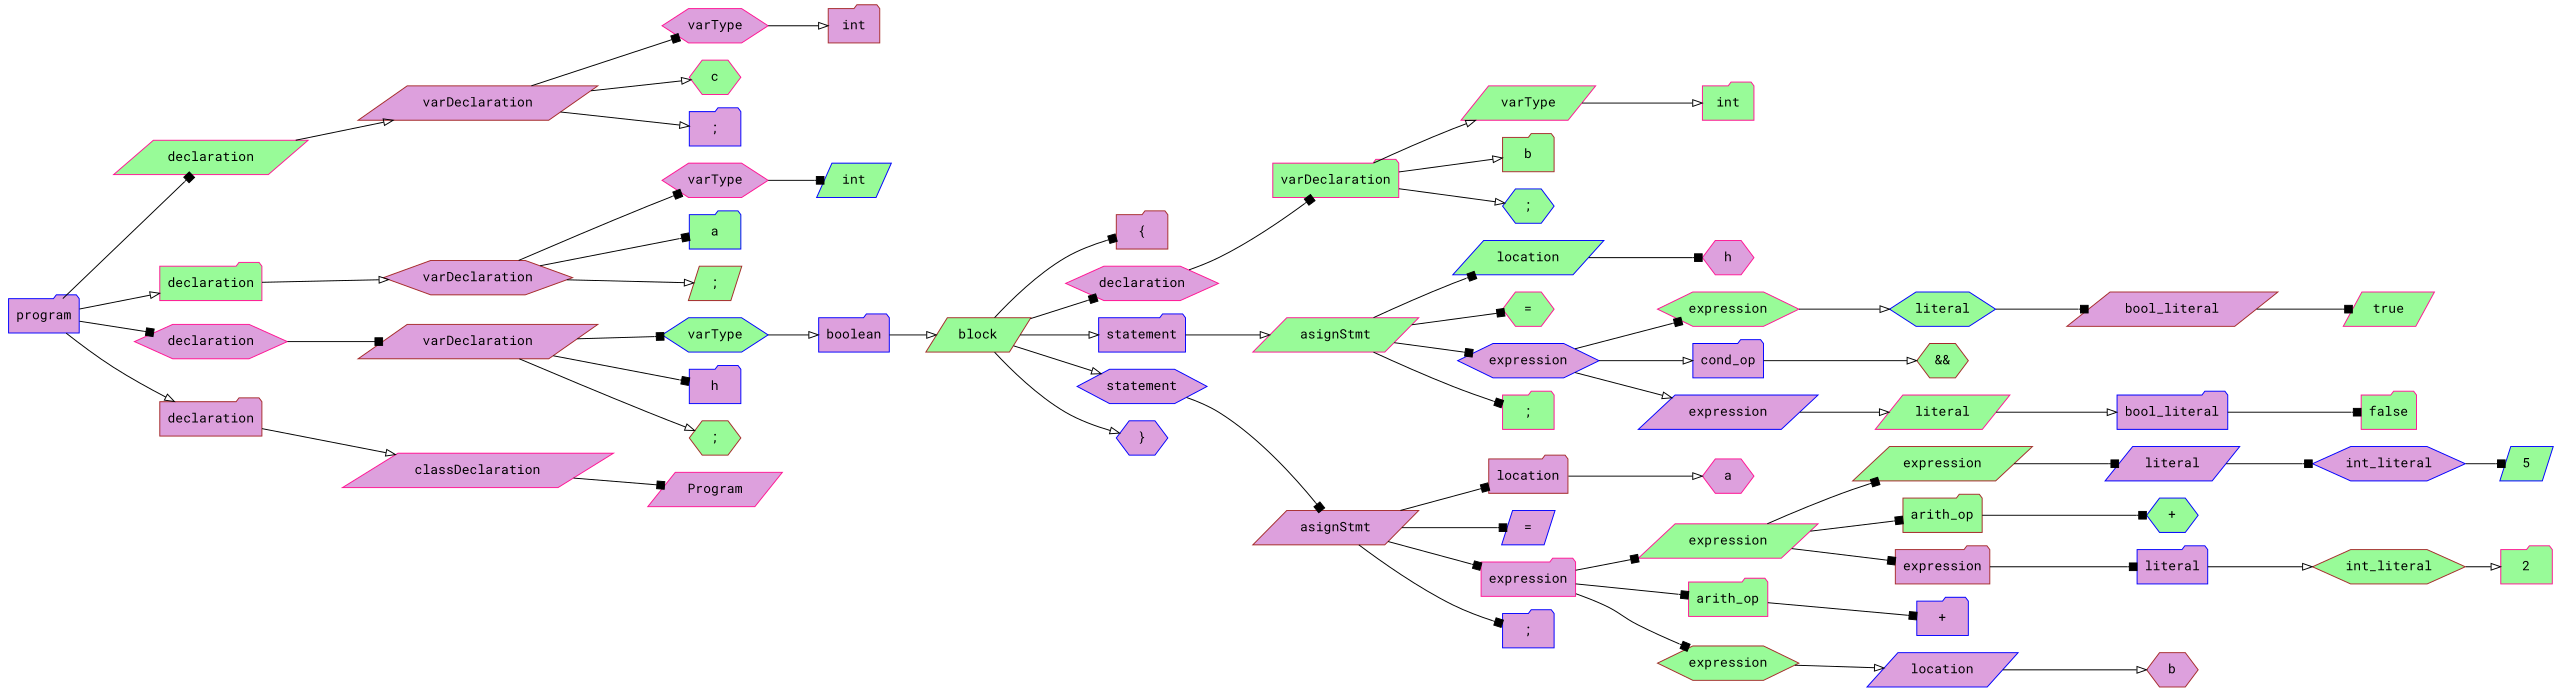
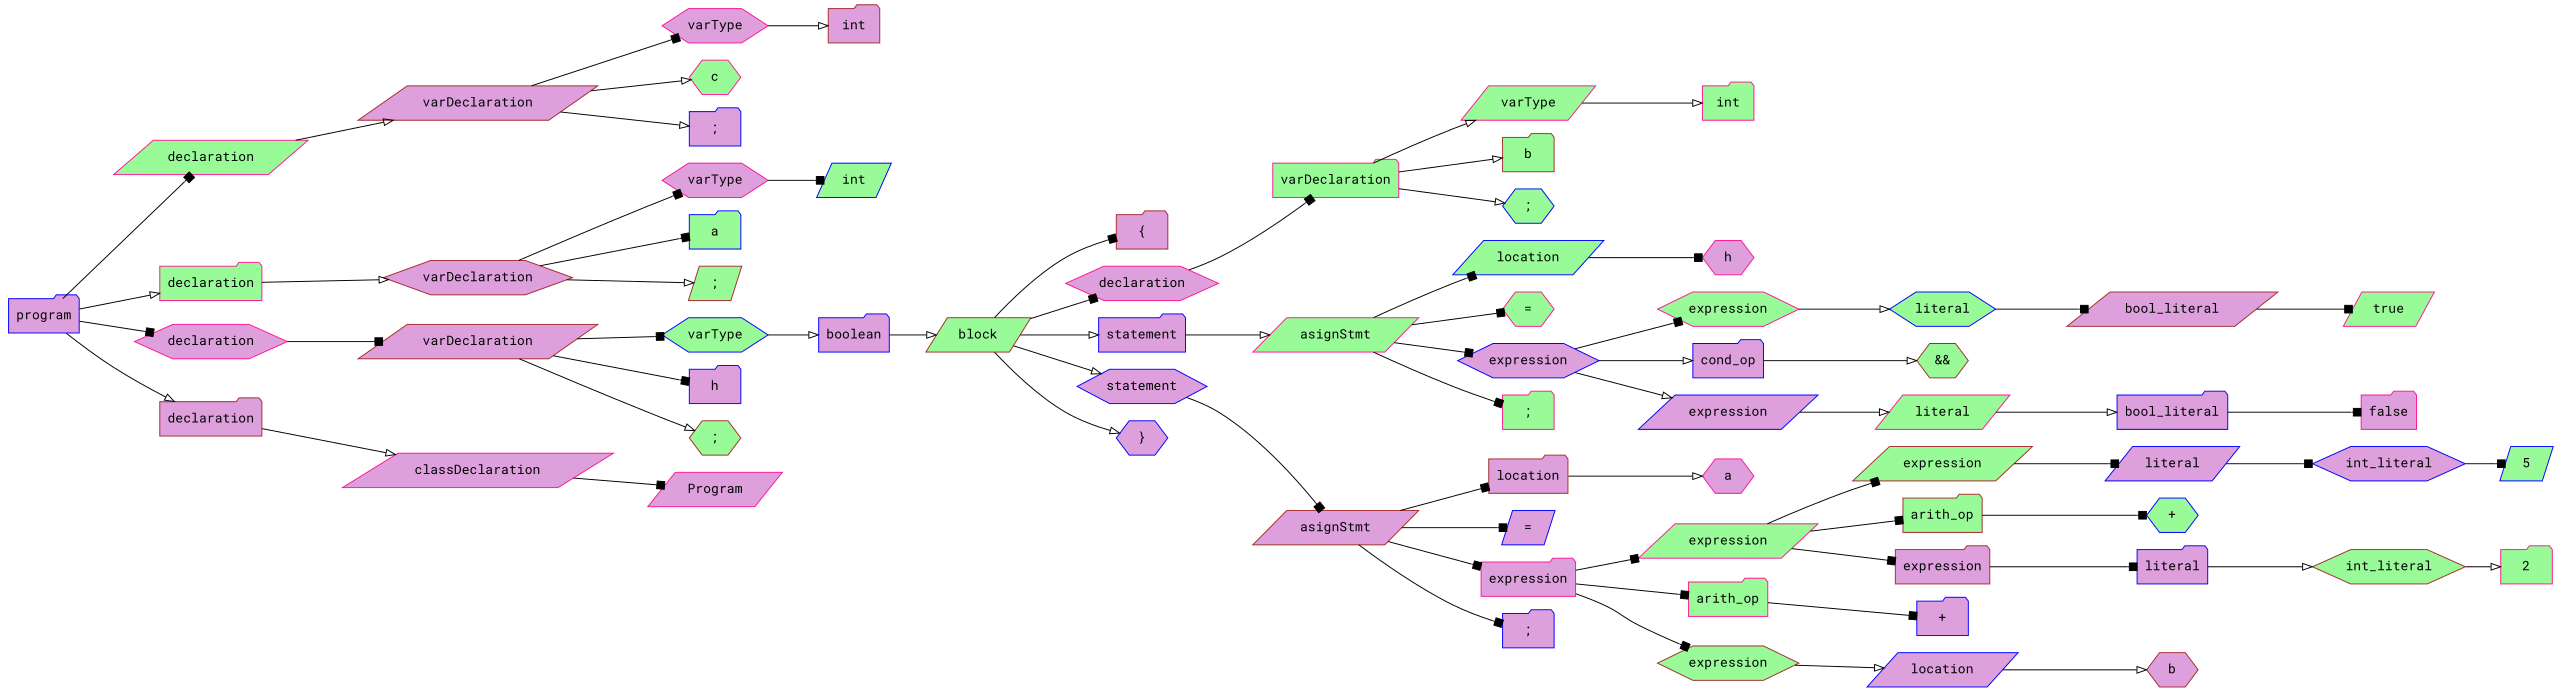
node "false": fillcolor palegreen -> plum
